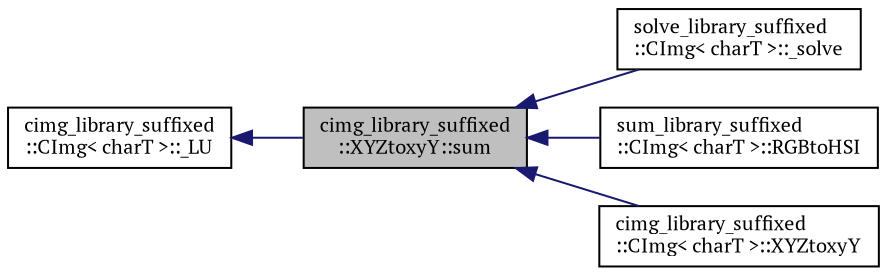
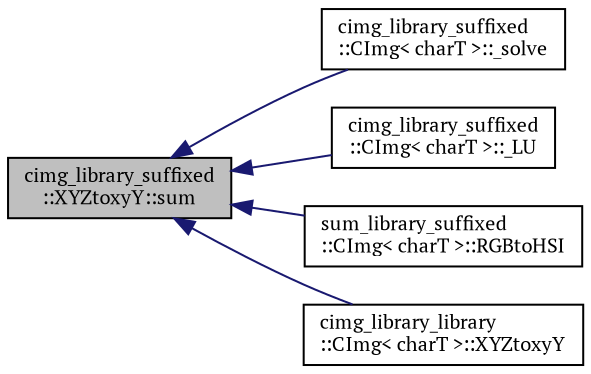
node "solve_library_suffixed ::CImg< charT >::_solve": label "solve_library_suffixed ::CImg< charT >::_solve" -> "cimg_library_suffixed ::CImg< charT >::_solve"
edge "cimg_library_suffixed ::XYZtoxyY::sum" -> "cimg_library_suffixed ::CImg< charT >::_LU": reversed
node "cimg_library_suffixed ::CImg< charT >::XYZtoxyY": label "cimg_library_suffixed ::CImg< charT >::XYZtoxyY" -> "cimg_library_library ::CImg< charT >::XYZtoxyY"
